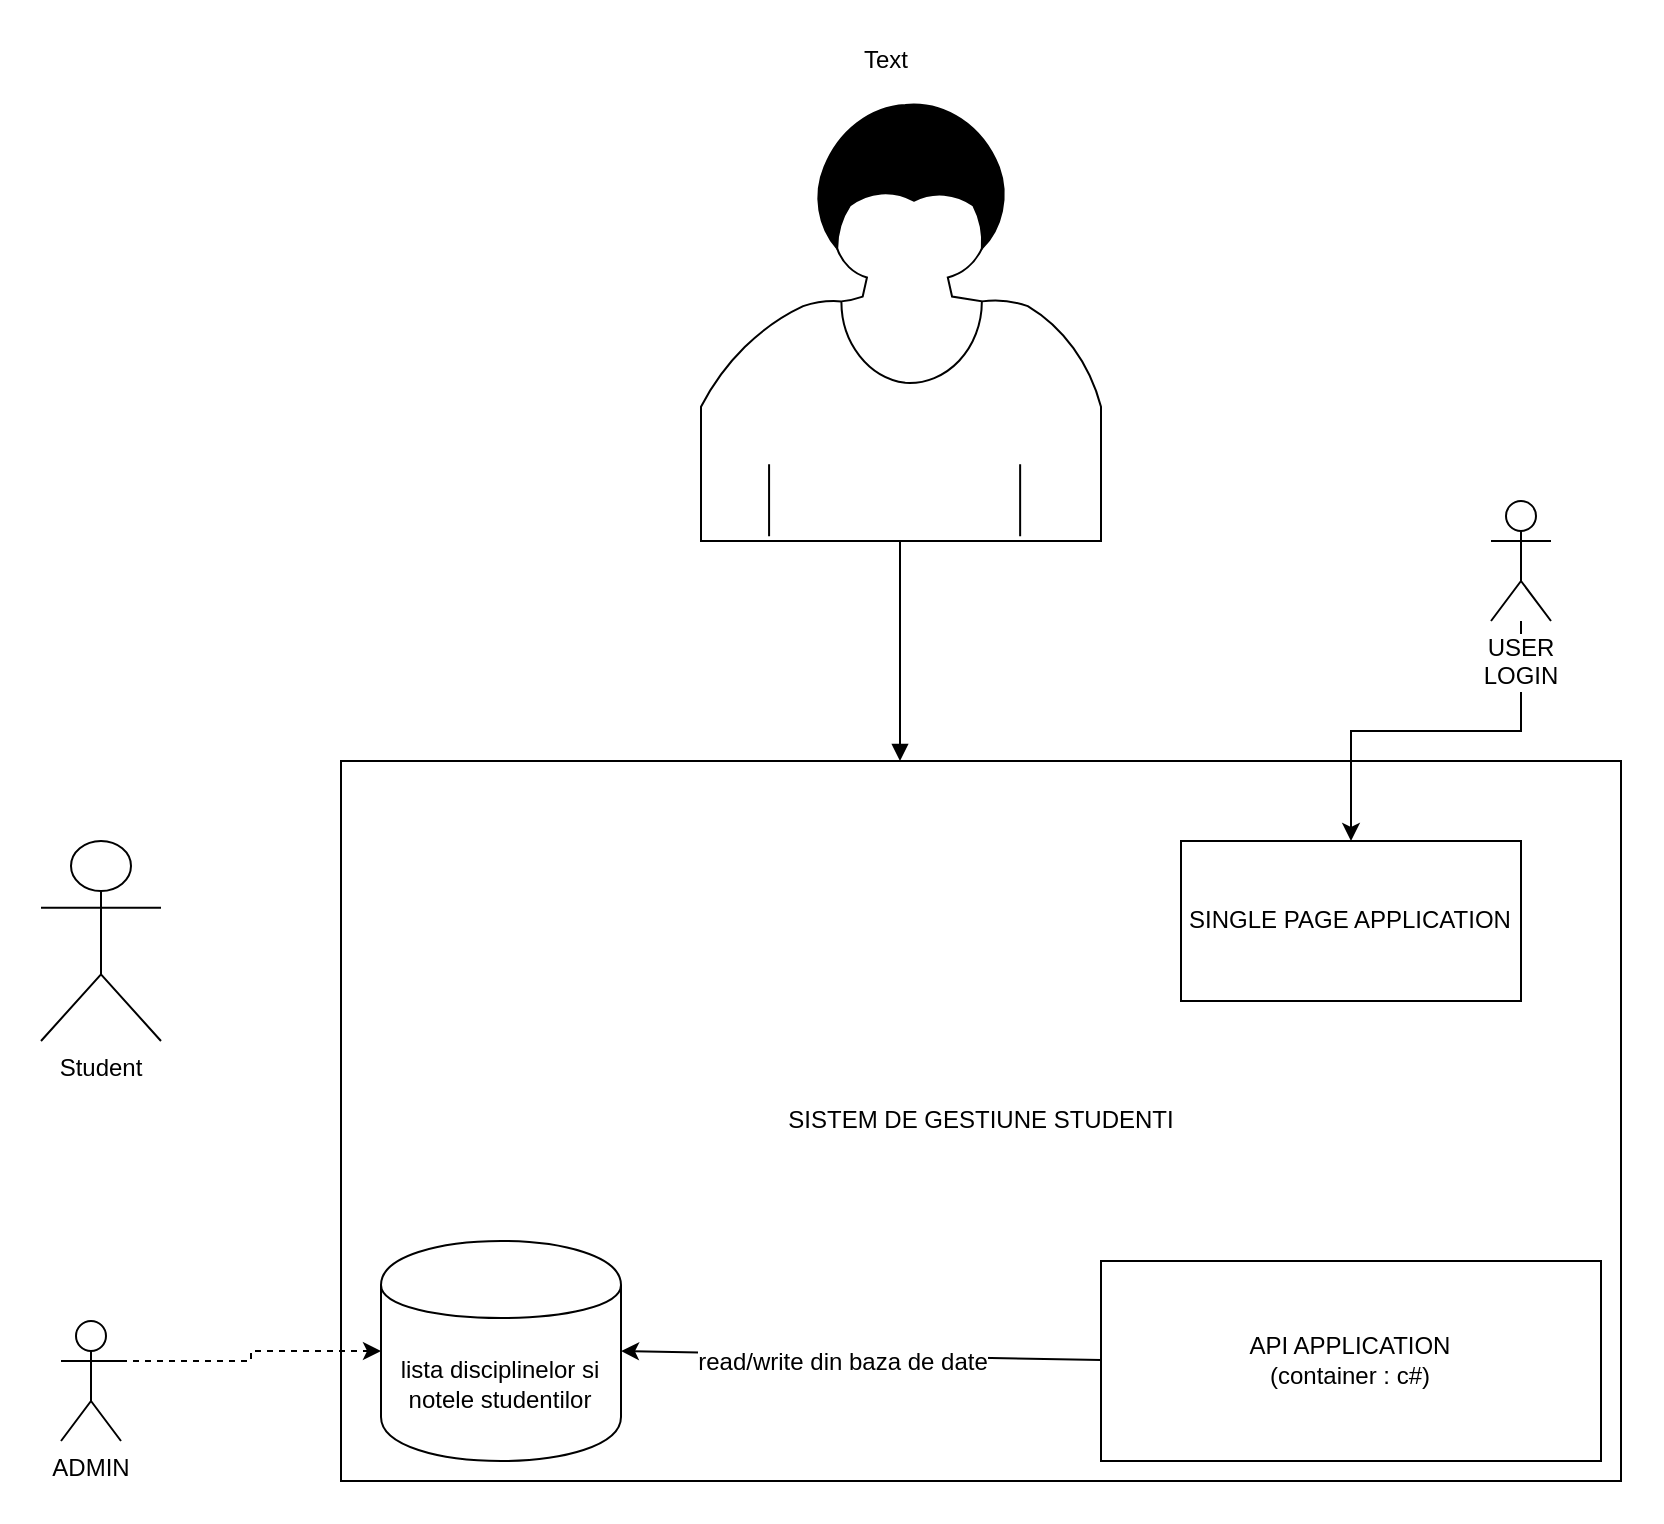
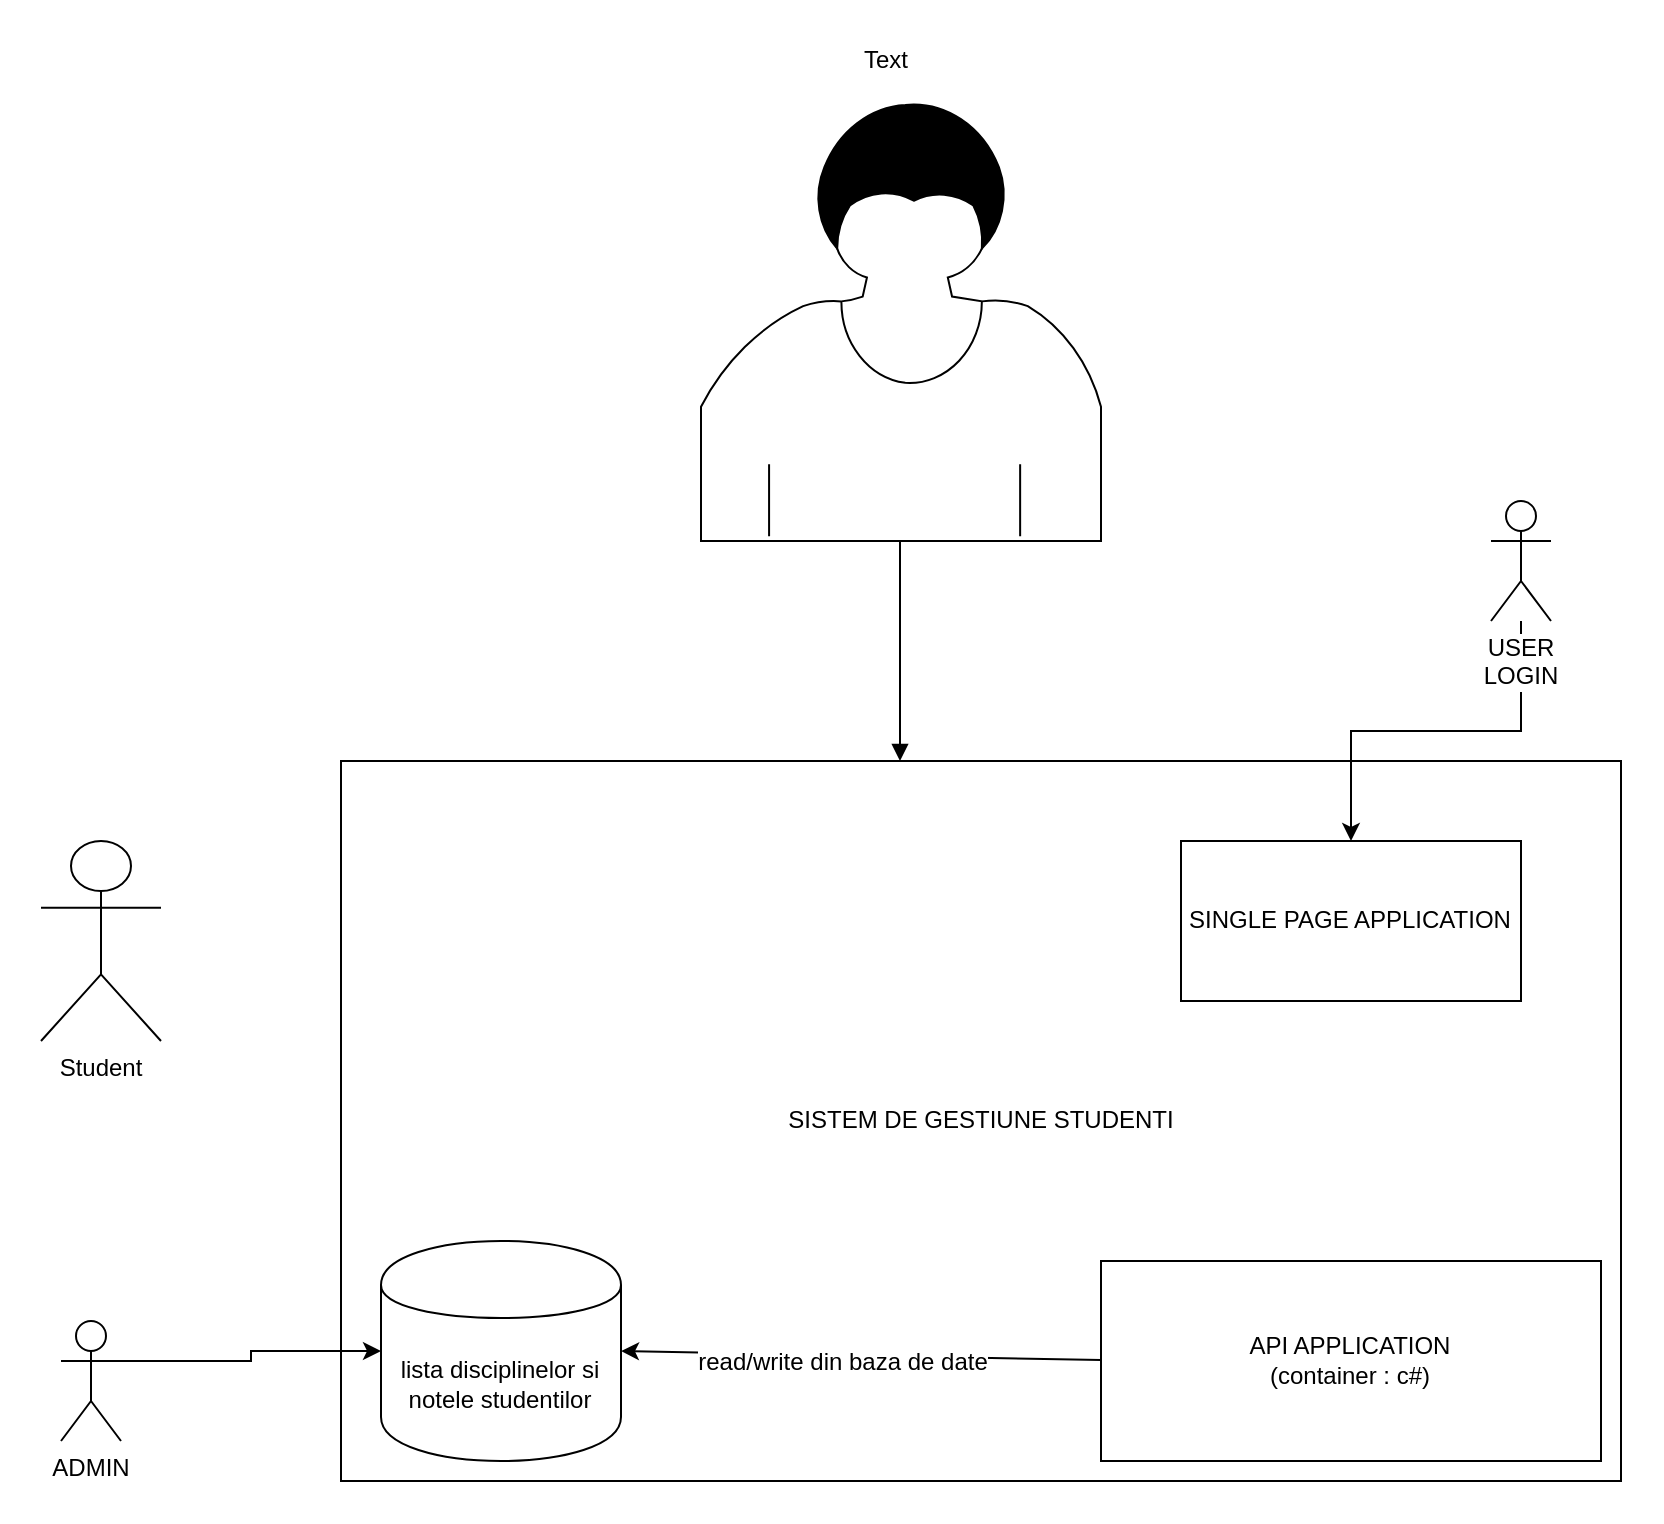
edge "ADMIN" -> "lista disciplinelor si notele studentilor": style dashed -> solid
